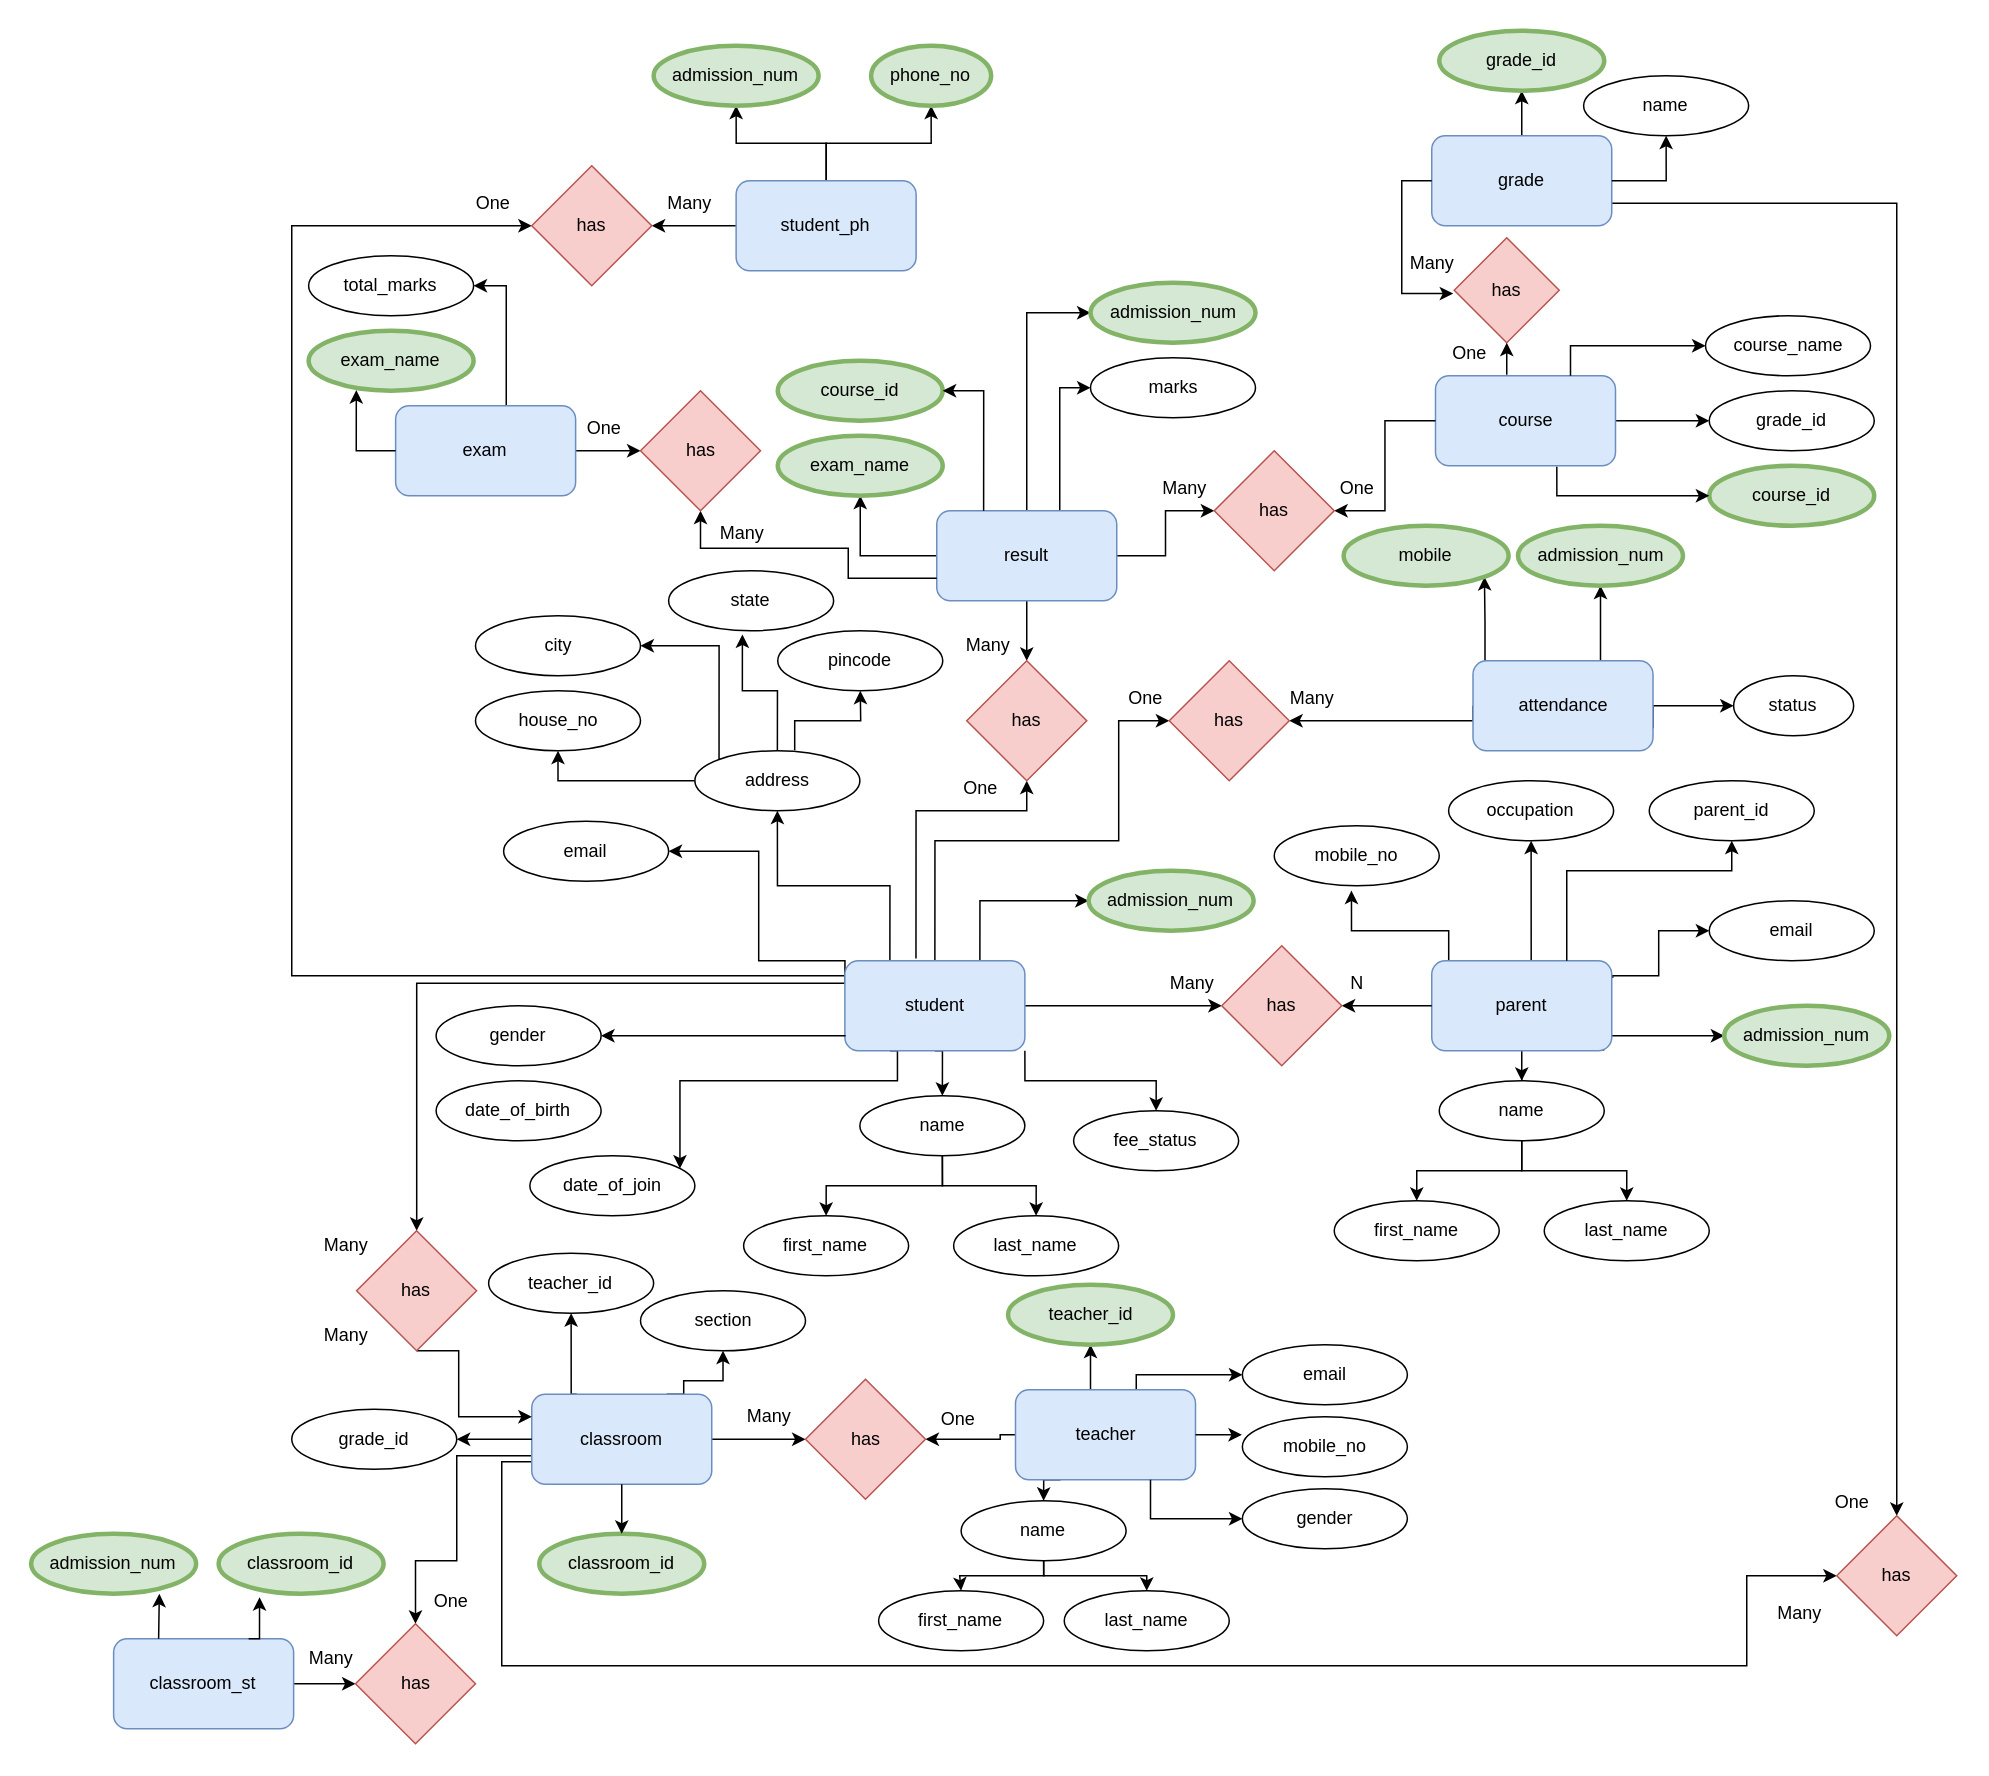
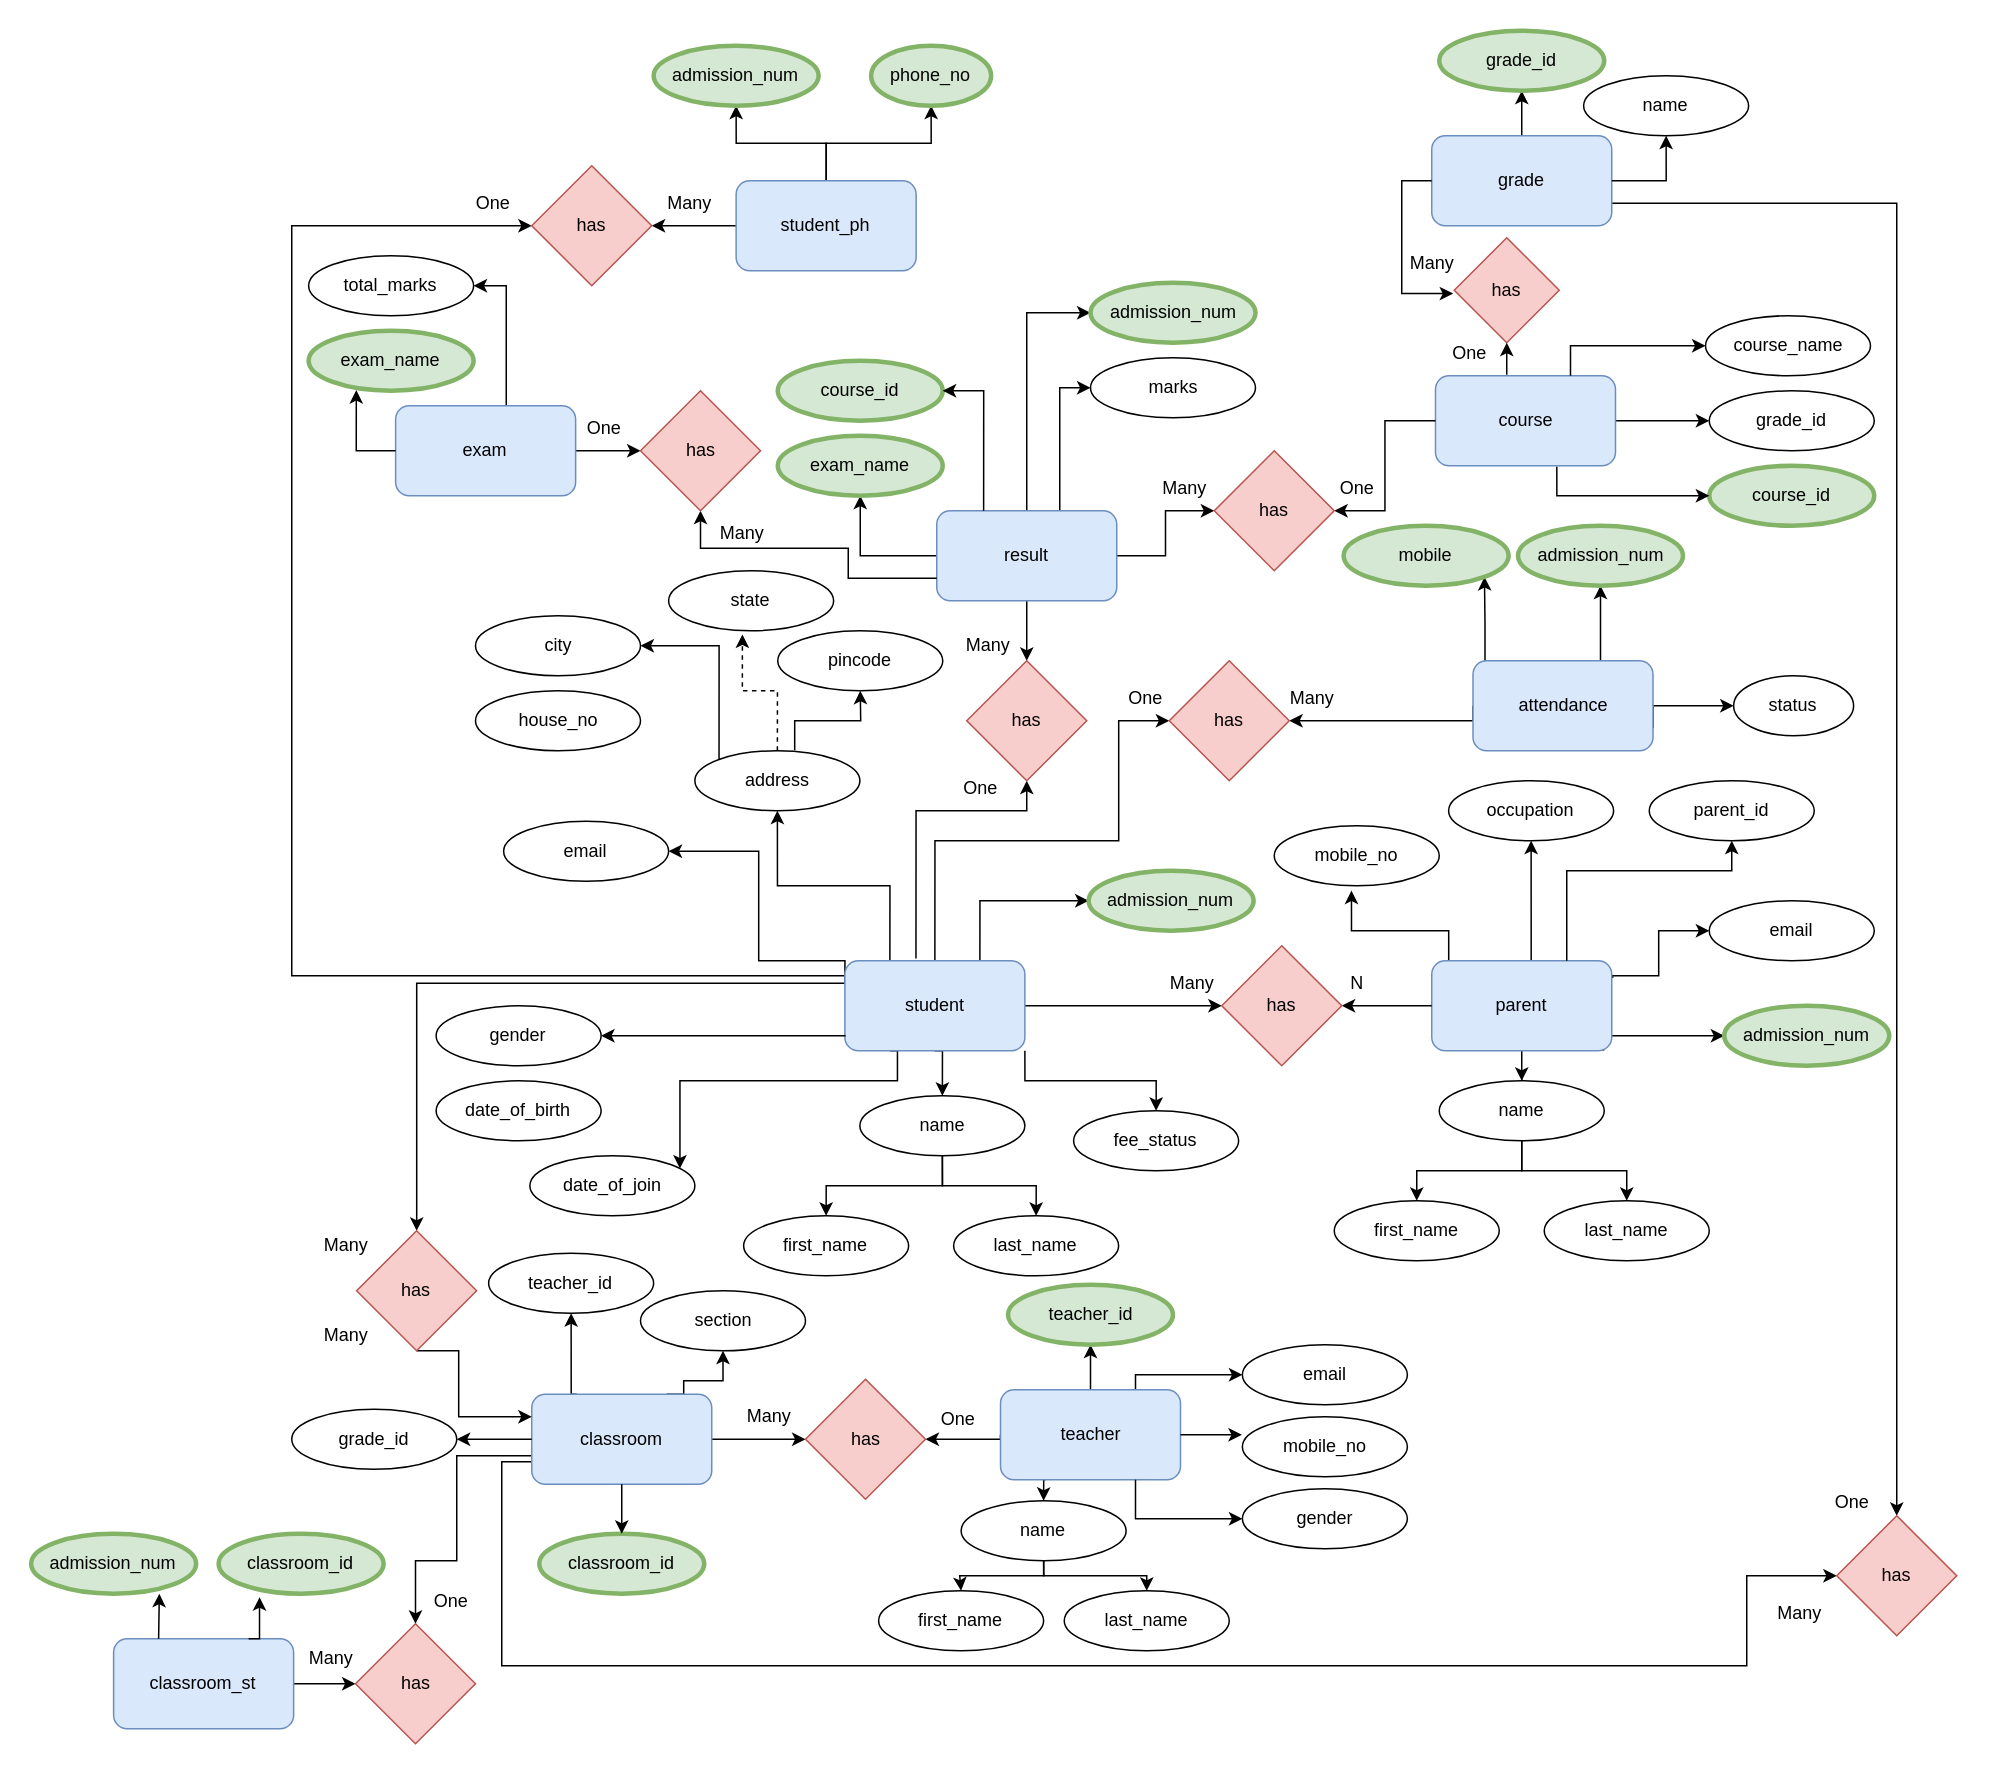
edge "address" -> "state": style solid -> dashed
edge "address" -> "house_no": removed
node "teacher": moved (1106, 1435) -> (1091, 1435)
